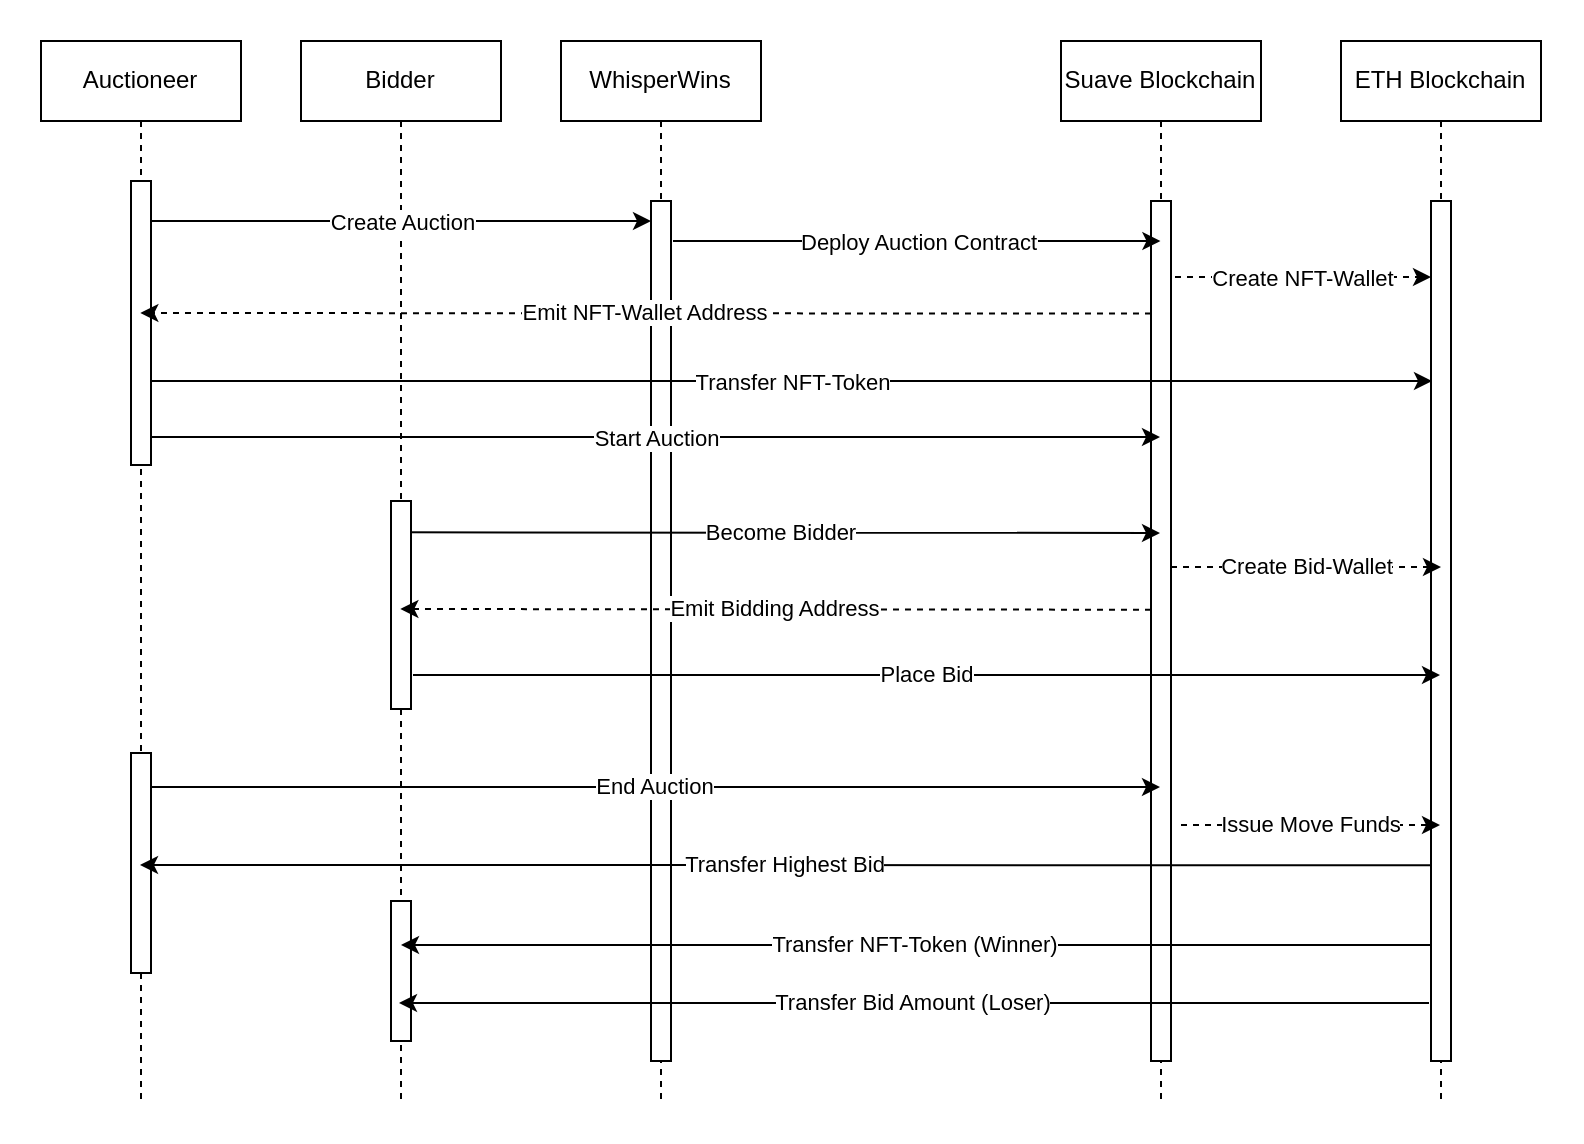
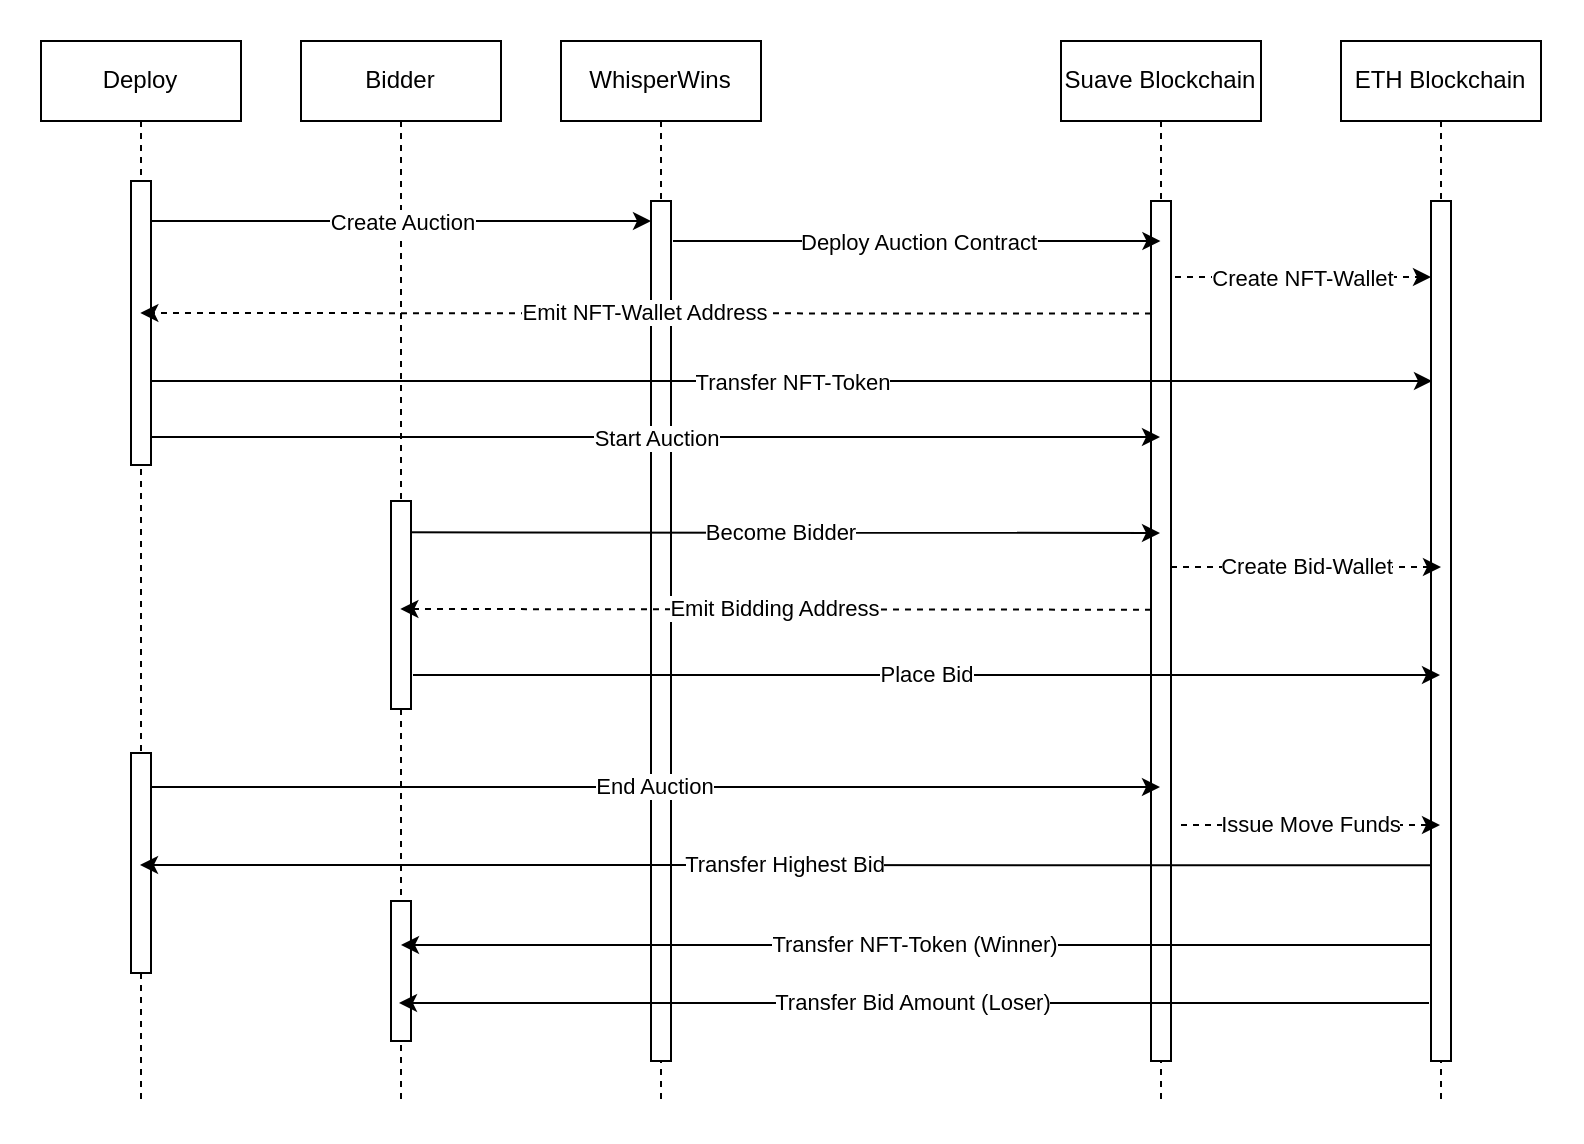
node "Auctioneer": label "Auctioneer" -> "Deploy"
